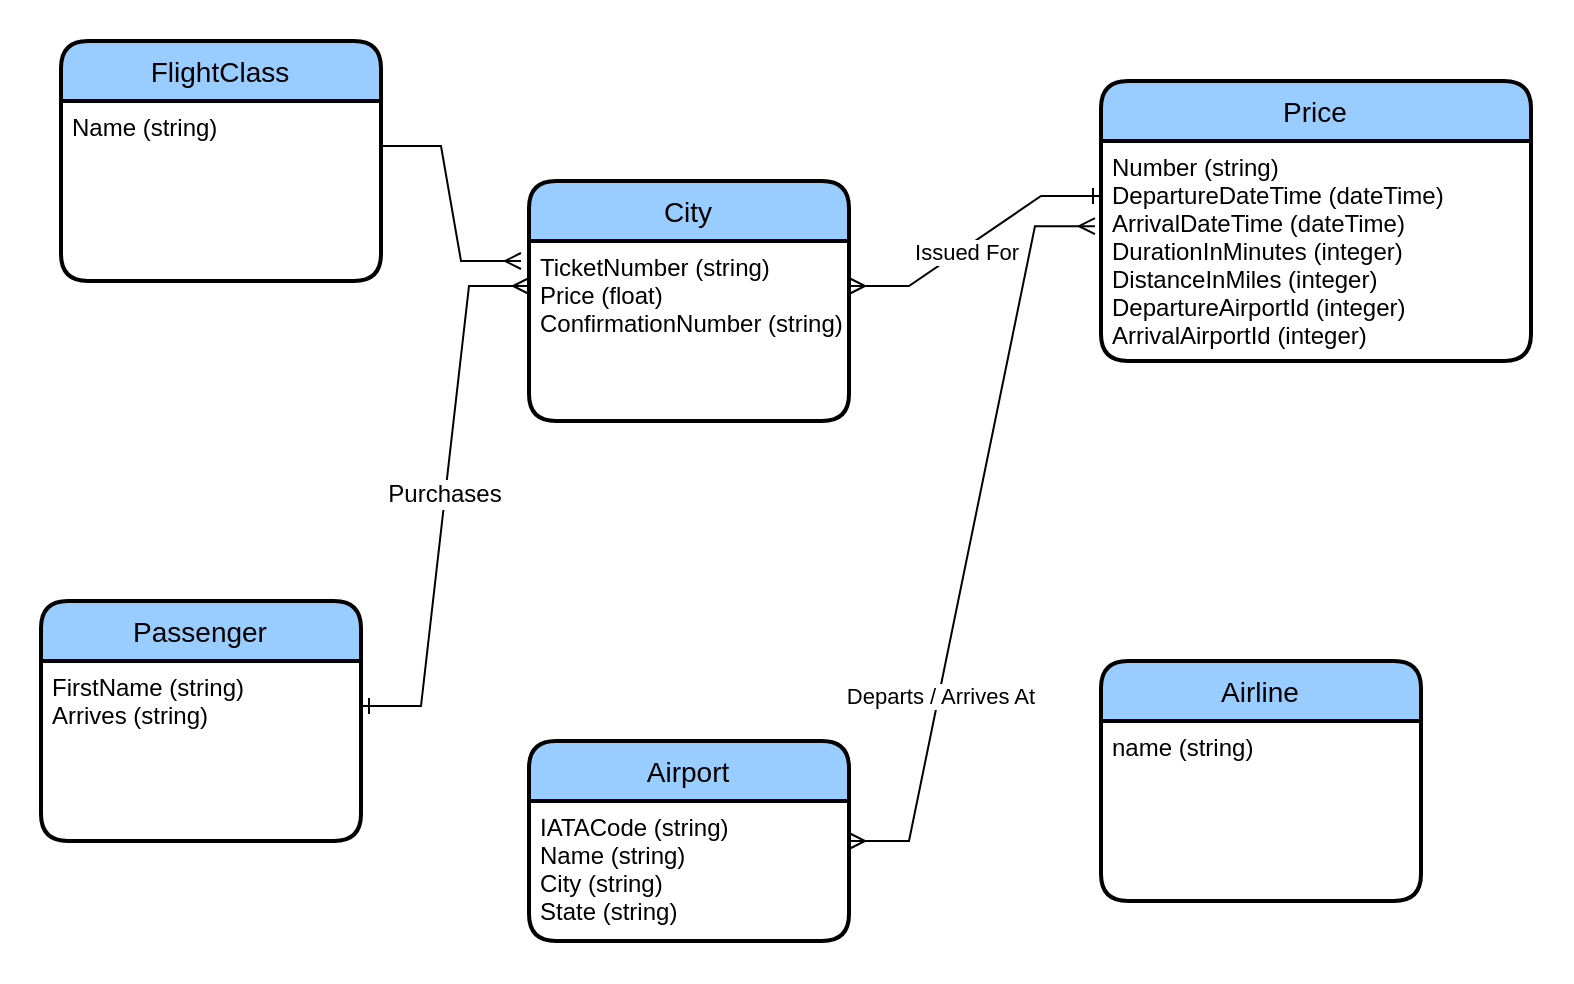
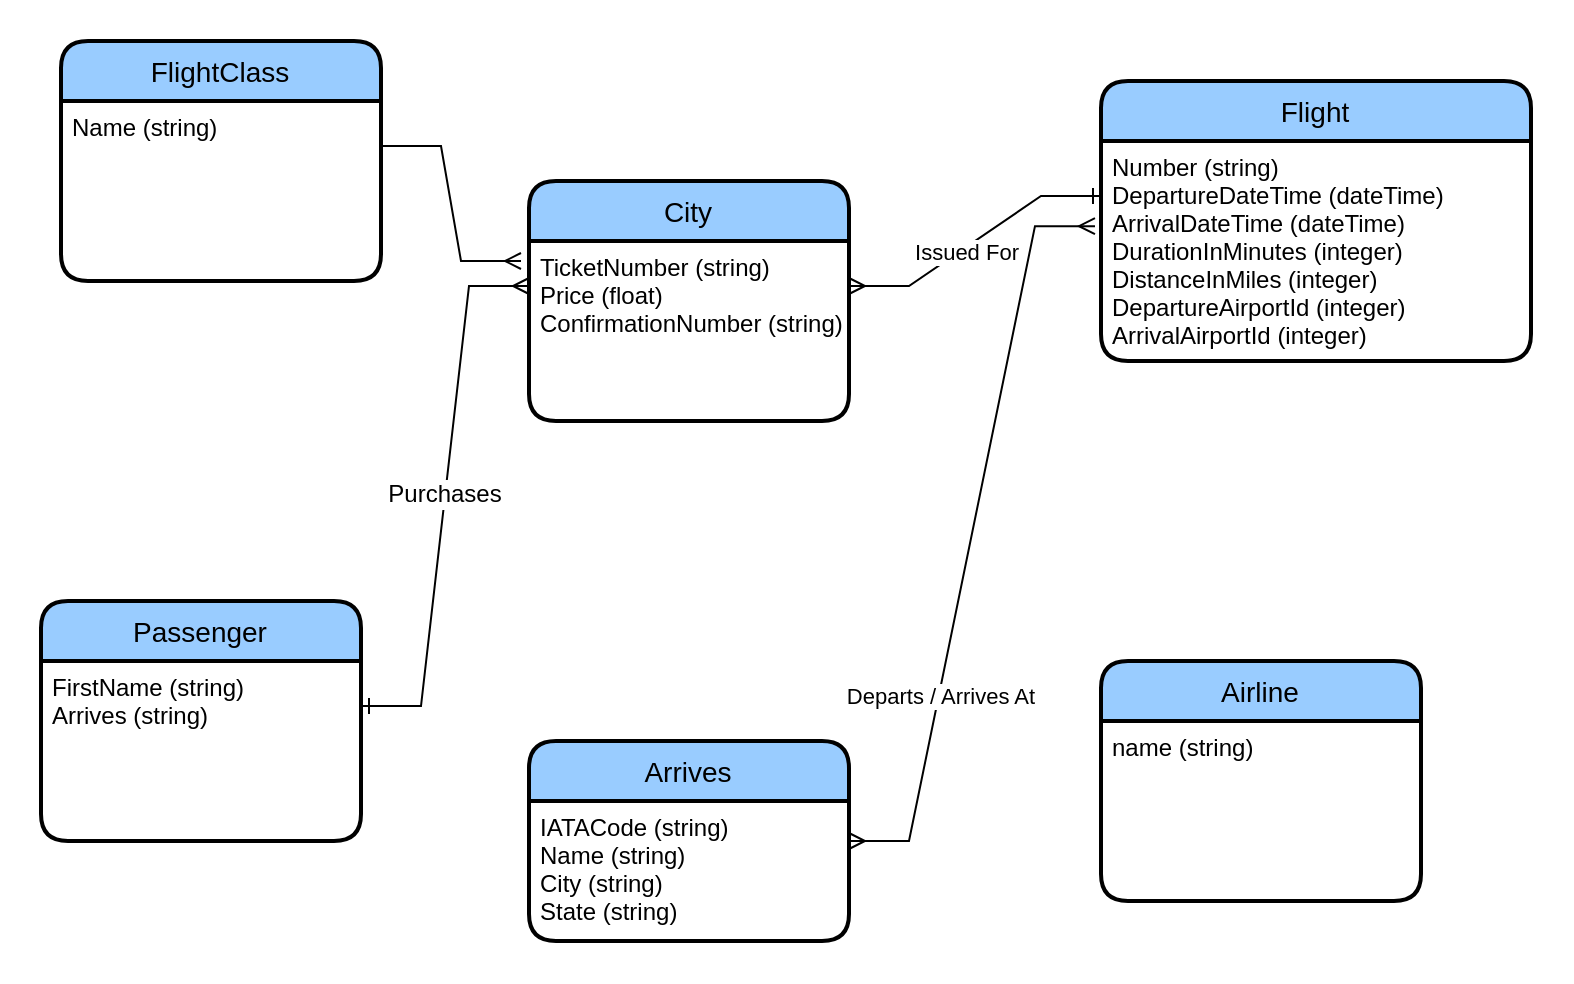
node "Price": label "Price" -> "Flight"
node "Airport": label "Airport" -> "Arrives"
